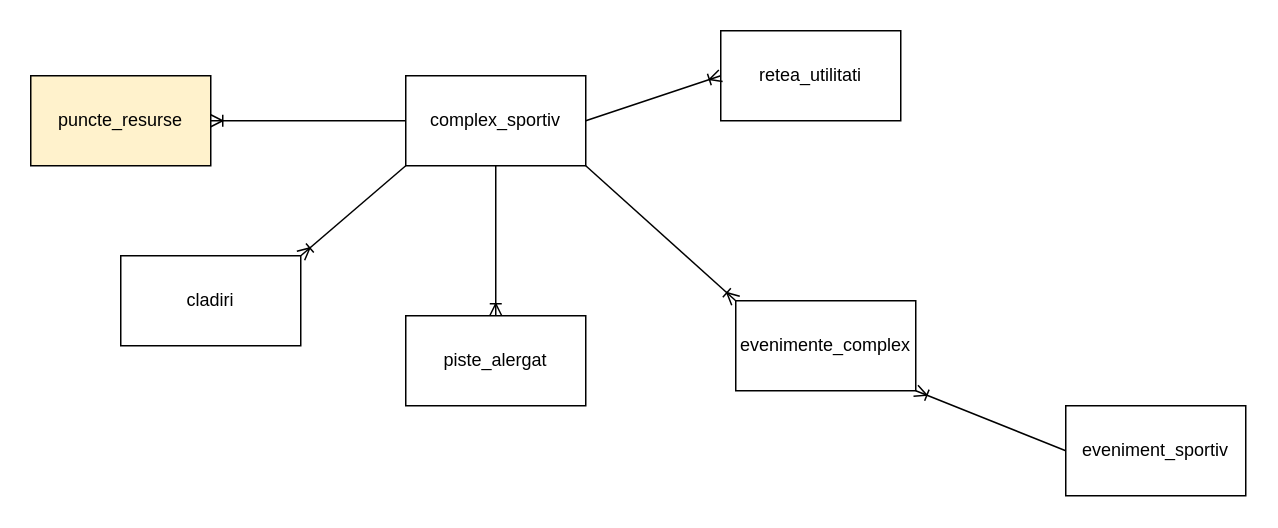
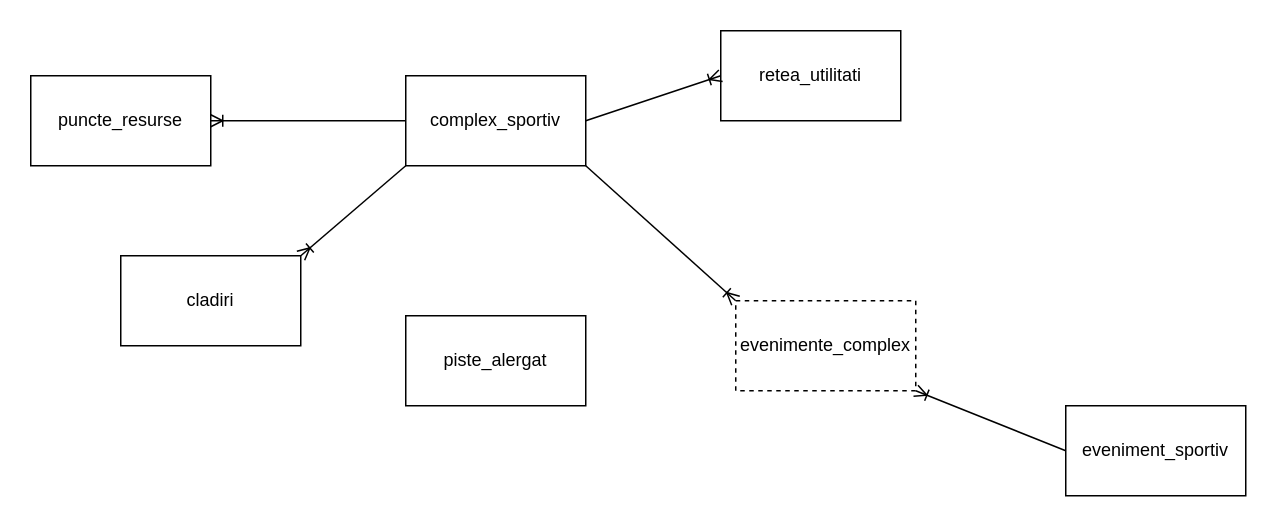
node "puncte_resurse": fillcolor #fff2cc -> #ffffff
edge "complex_sportiv" -> "piste_alergat": removed
node "evenimente_complex": style solid -> dashed
